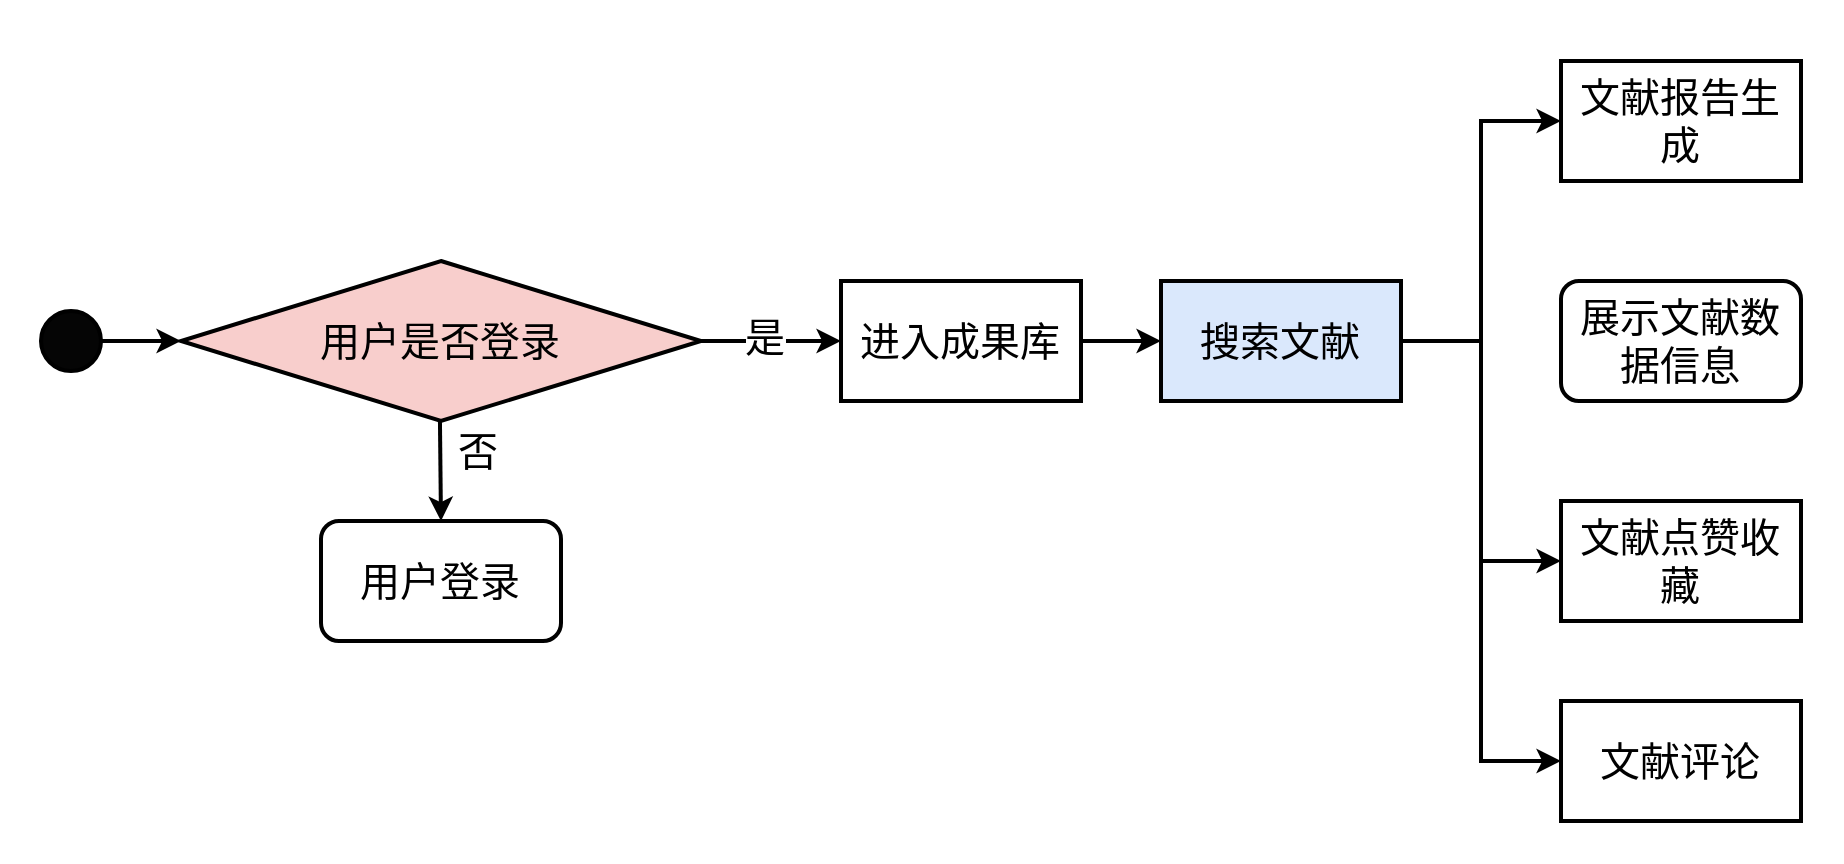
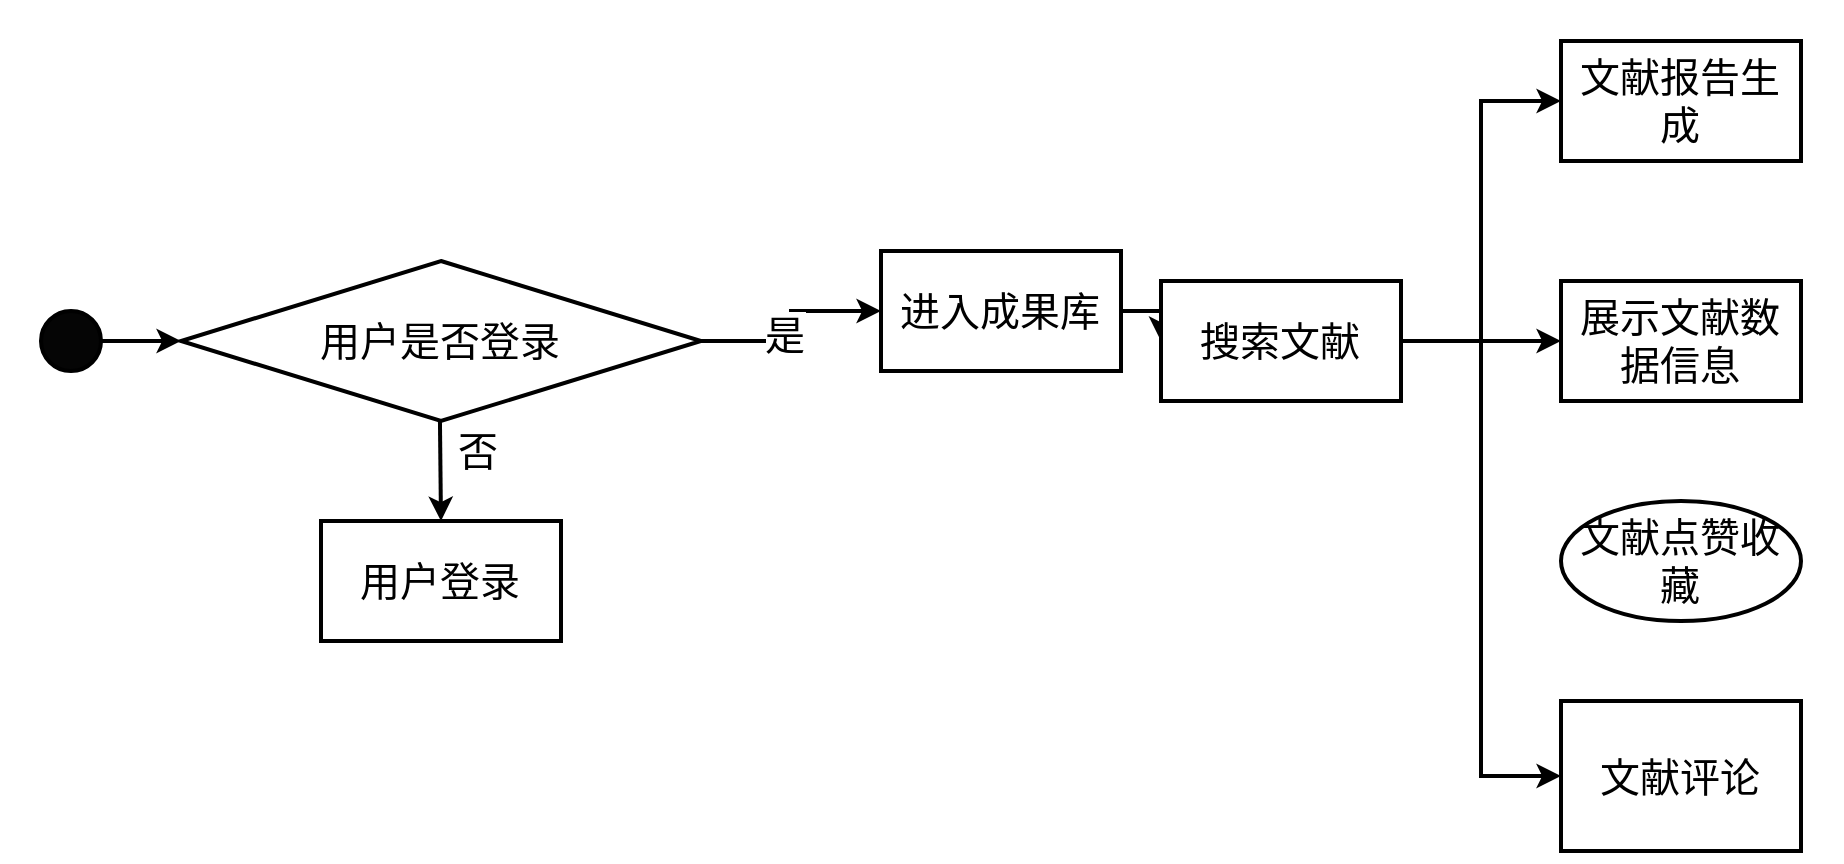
node "文献报告生成": moved (1681, 121) -> (1681, 101)
node "用户是否登录": fillcolor #f8cecc -> #ffffff
node "进入成果库": moved (961, 341) -> (1001, 311)
node "搜索文献": fillcolor #dae8fc -> #ffffff
node "展示文献数据信息": shape rounded rectangle -> rectangle
edge "搜索文献" -> "文献点赞收藏": now "搜索文献" -> "展示文献数据信息"
node "文献点赞收藏": shape rectangle -> ellipse
node "用户登录": shape rounded rectangle -> rectangle
node "文献评论": size 240x120 -> 240x150
